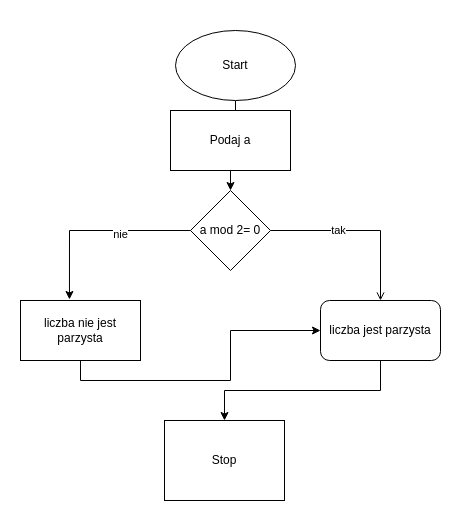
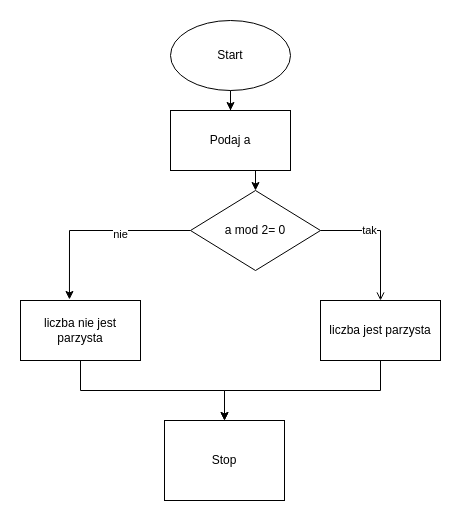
node "Start": moved (236, 66) -> (231, 56)
node "a mod 2= 0": size 80x80 -> 130x80
node "liczba jest parzysta": shape rounded rectangle -> rectangle
edge "liczba nie jest parzysta" -> "liczba jest parzysta": now "liczba nie jest parzysta" -> "Stop"
